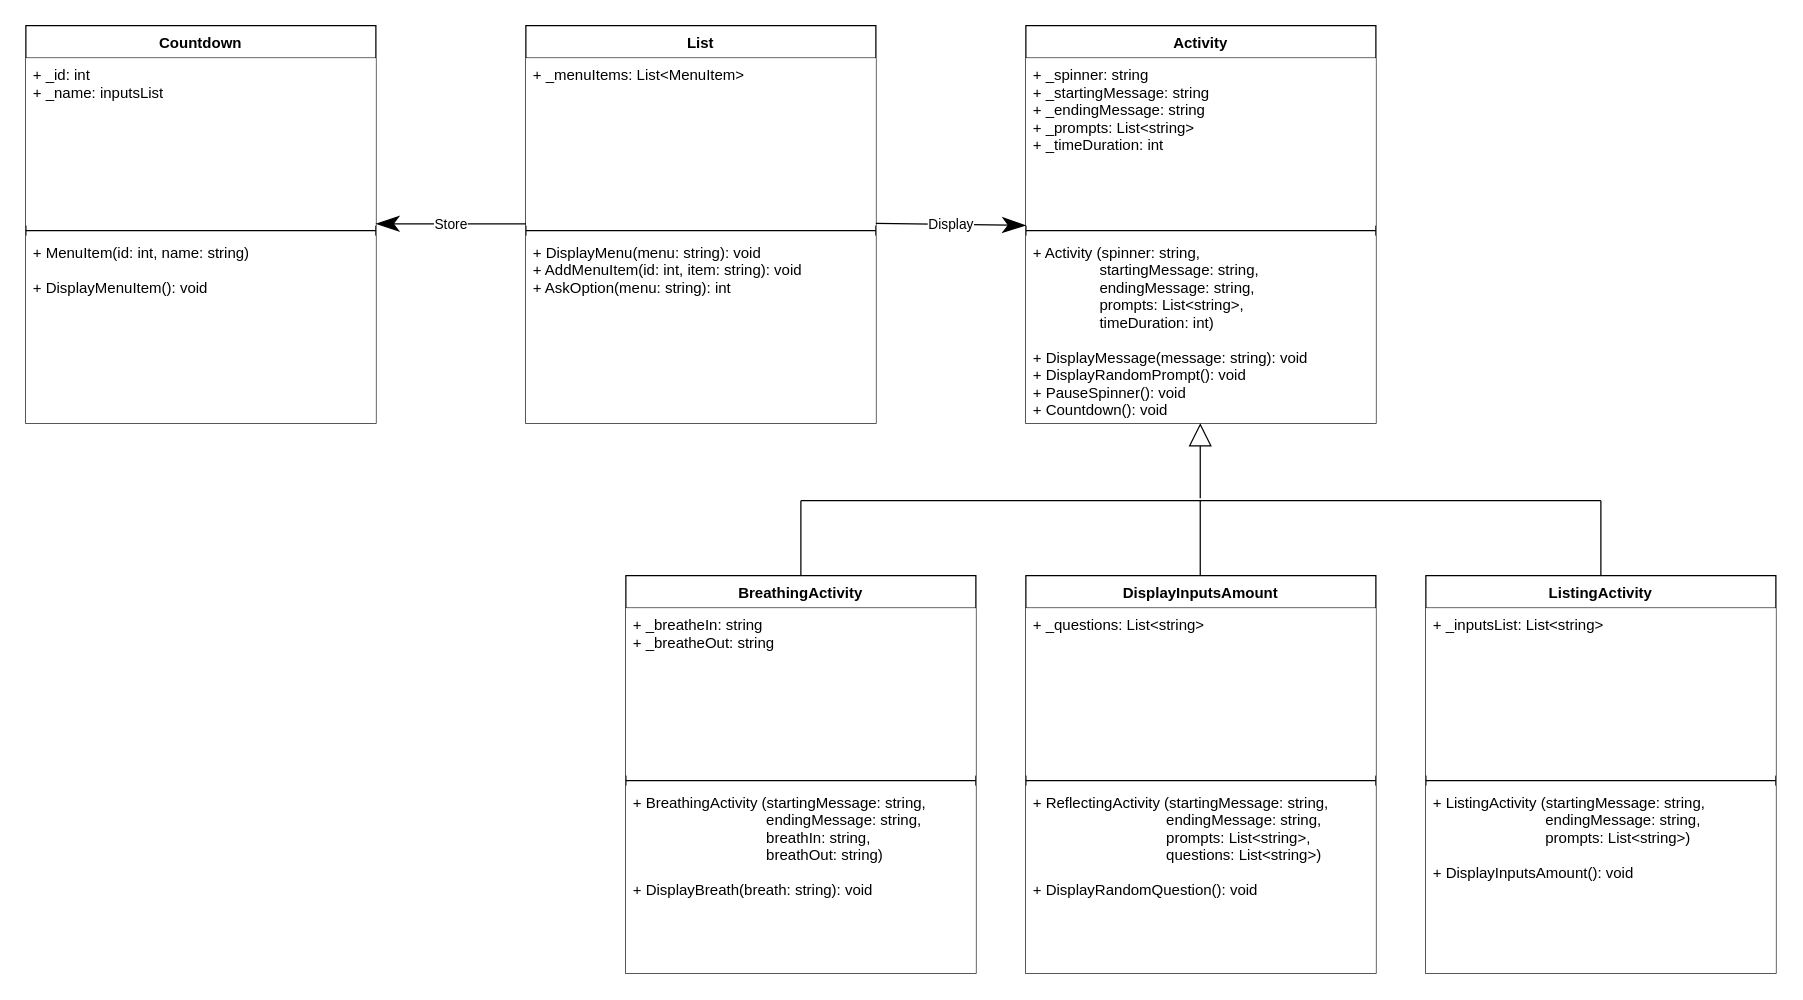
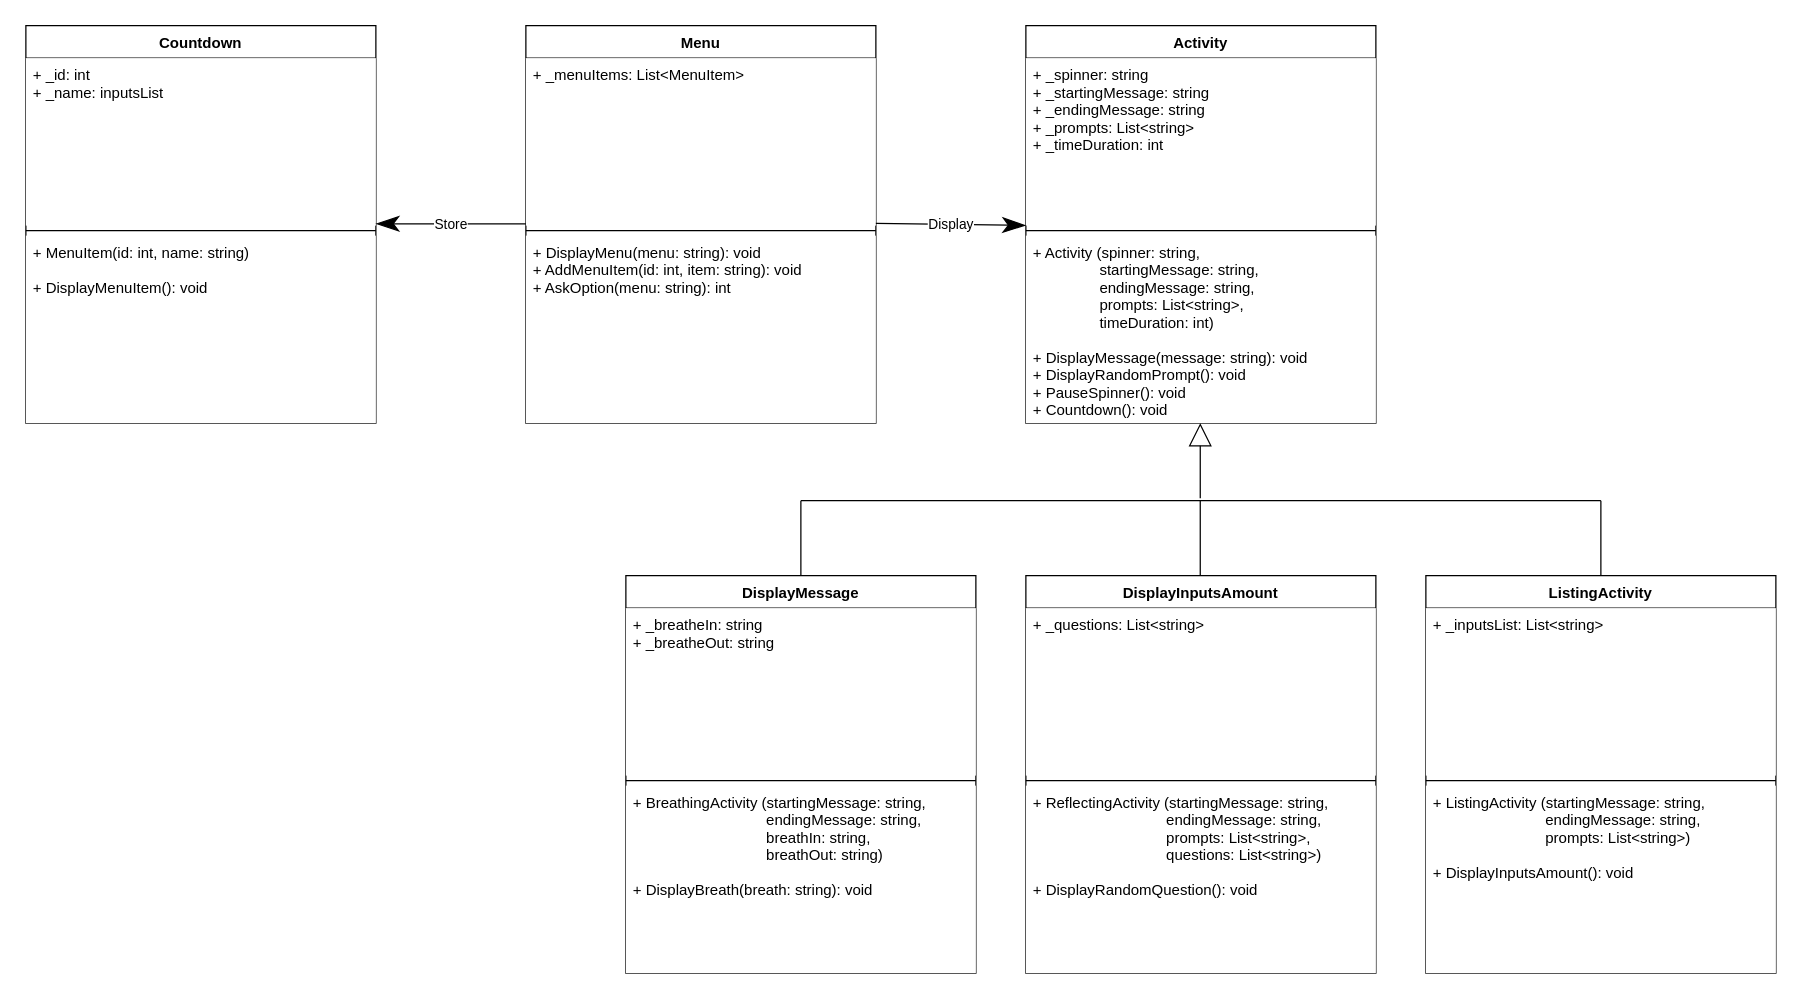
node "List": label "List" -> "Menu"
node "BreathingActivity": label "BreathingActivity" -> "DisplayMessage"
